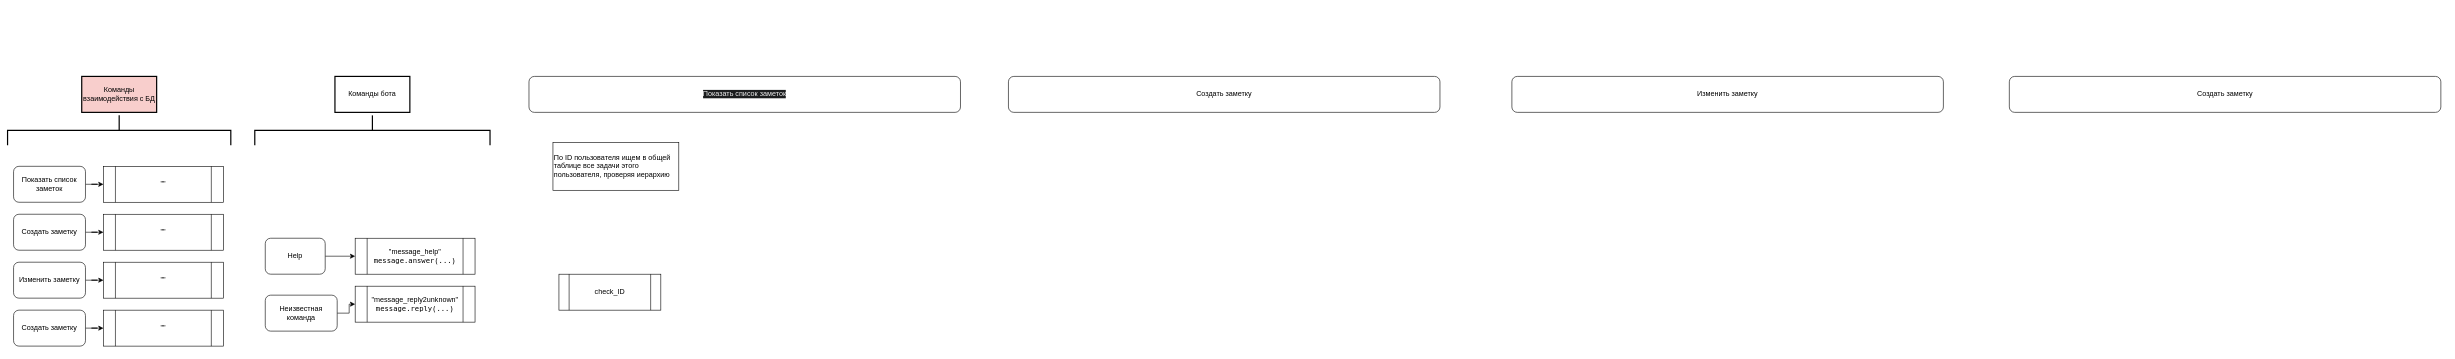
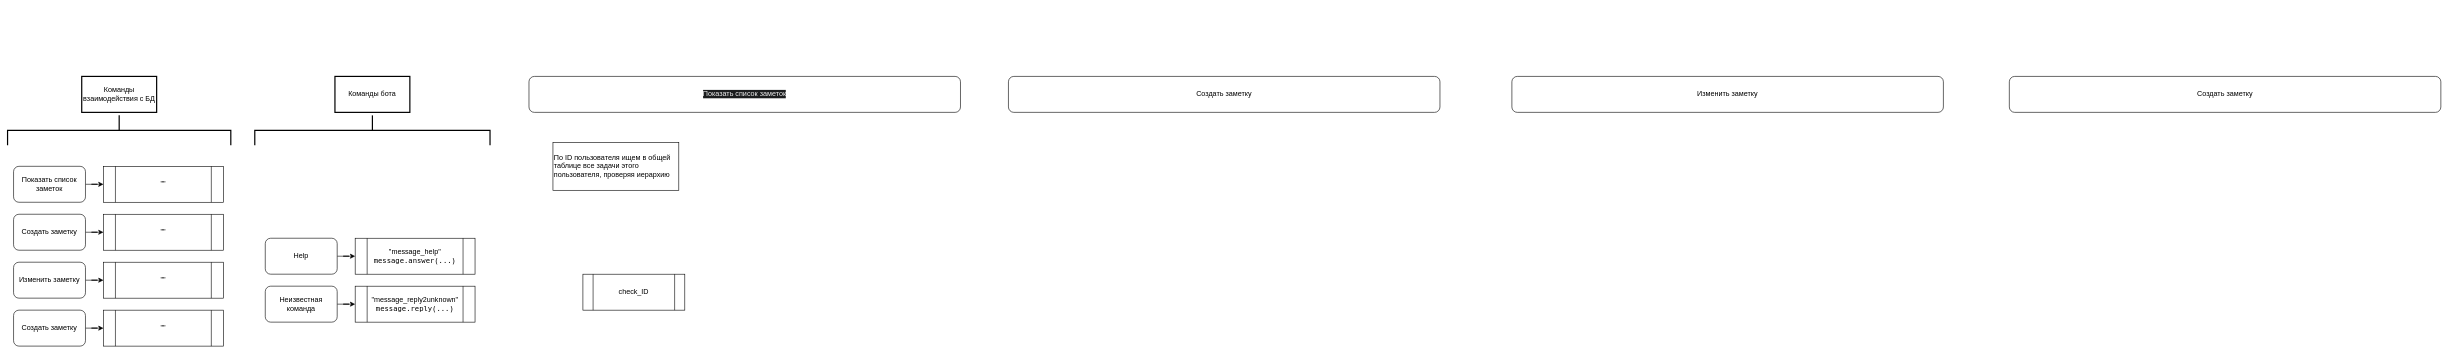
node "Команды взаимодействия с БД": fillcolor #f8cecc -> #ffffff
node "Help": size 60x36 -> 72x36
node "check_ID": moved (609, 293) -> (633, 293)
node "Неизвестная команда": moved (300, 314) -> (300, 305)
